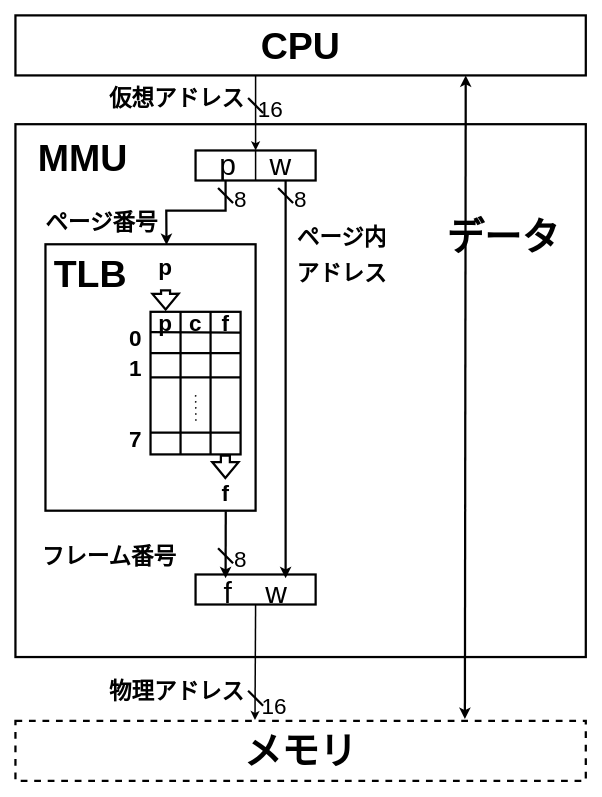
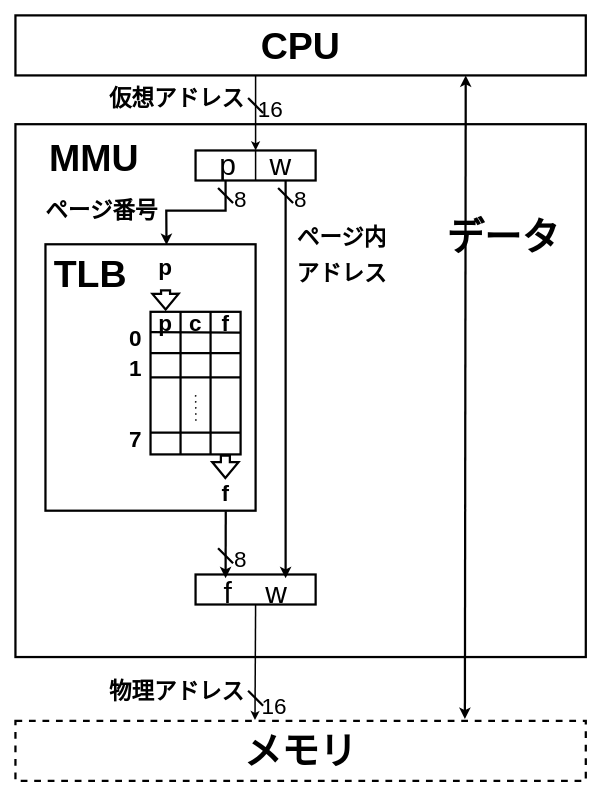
node "MMU": moved (83, 158) -> (94, 158)
node "ページ番号": moved (102, 222) -> (102, 210)
node "フレーム番号": removed
